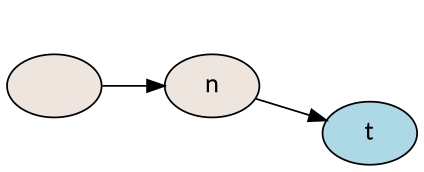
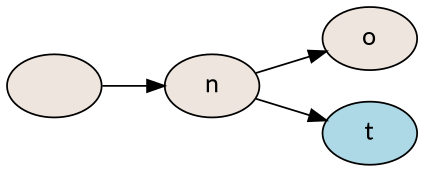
node "o": added
